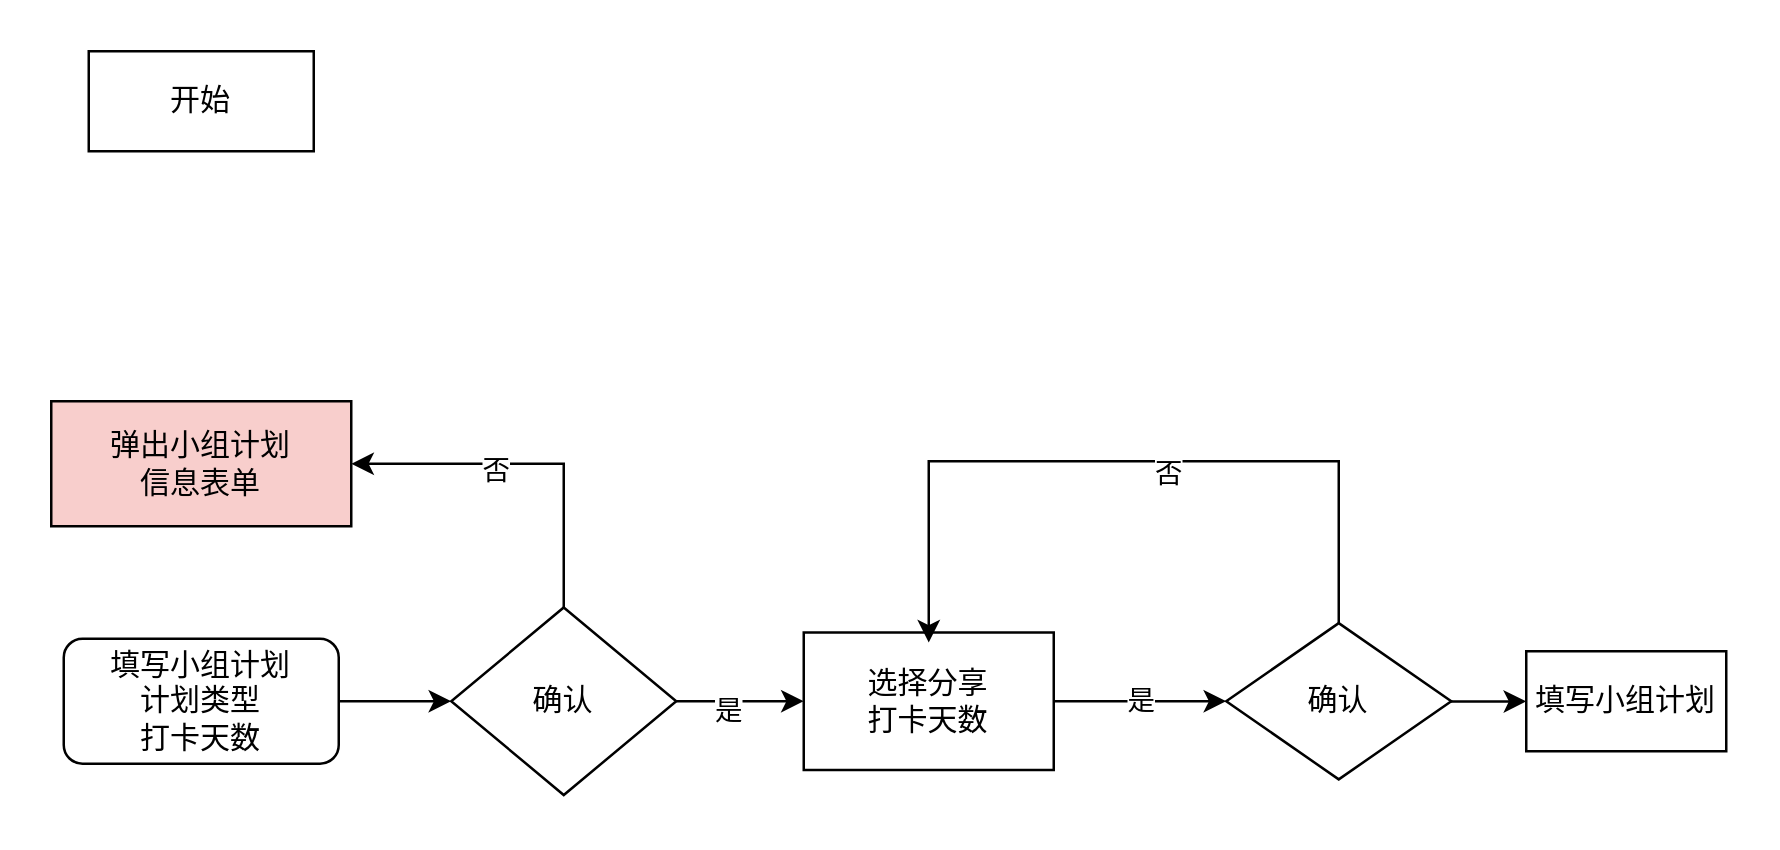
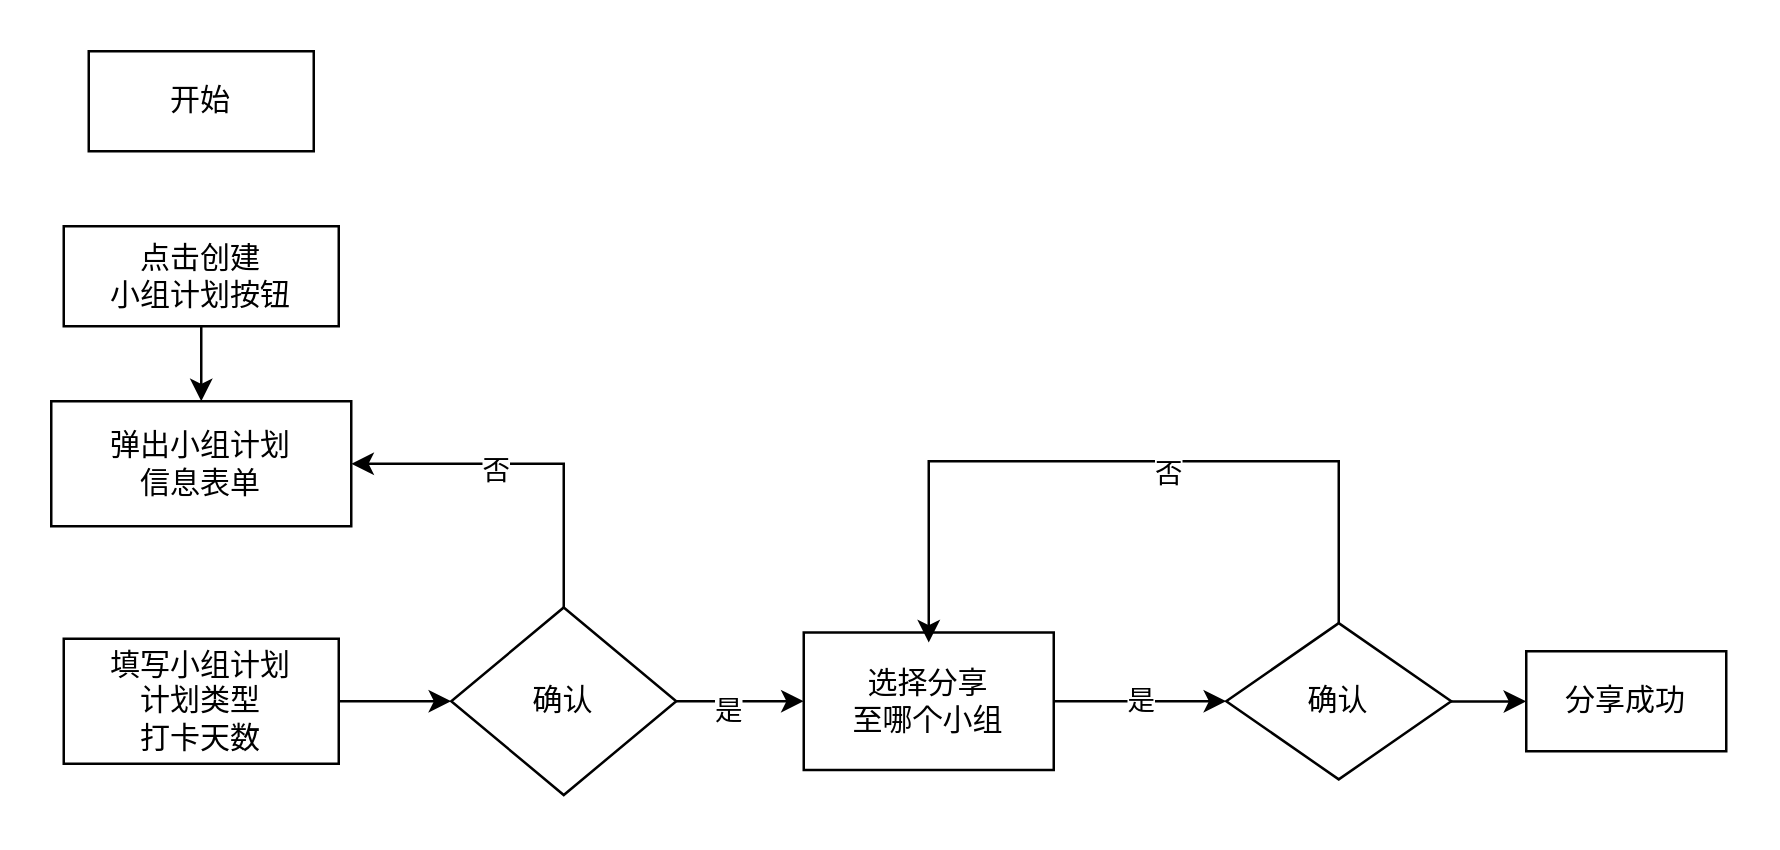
node "点击创建 小组计划按钮": added
edge "点击创建 小组计划按钮" -> "弹出小组计划 信息表单": added
node "弹出小组计划 信息表单": fillcolor #f8cecc -> #ffffff
node "填写小组计划 计划类型 打卡天数": shape rounded rectangle -> rectangle
node "选择分享 打卡天数": label "选择分享 打卡天数" -> "选择分享 至哪个小组"
node "填写小组计划": label "填写小组计划" -> "分享成功"
